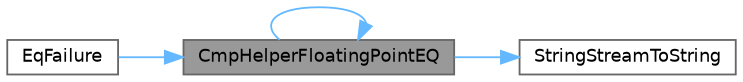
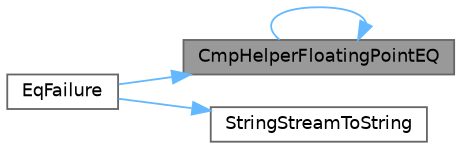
edge "CmpHelperFloatingPointEQ" -> "StringStreamToString": now "EqFailure" -> "StringStreamToString"
